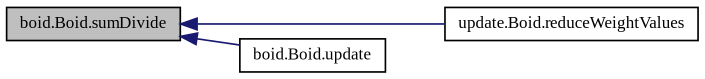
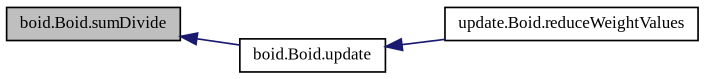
edge "update.Boid.reduceWeightValues" -> "boid.Boid.sumDivide": now "update.Boid.reduceWeightValues" -> "boid.Boid.update"
